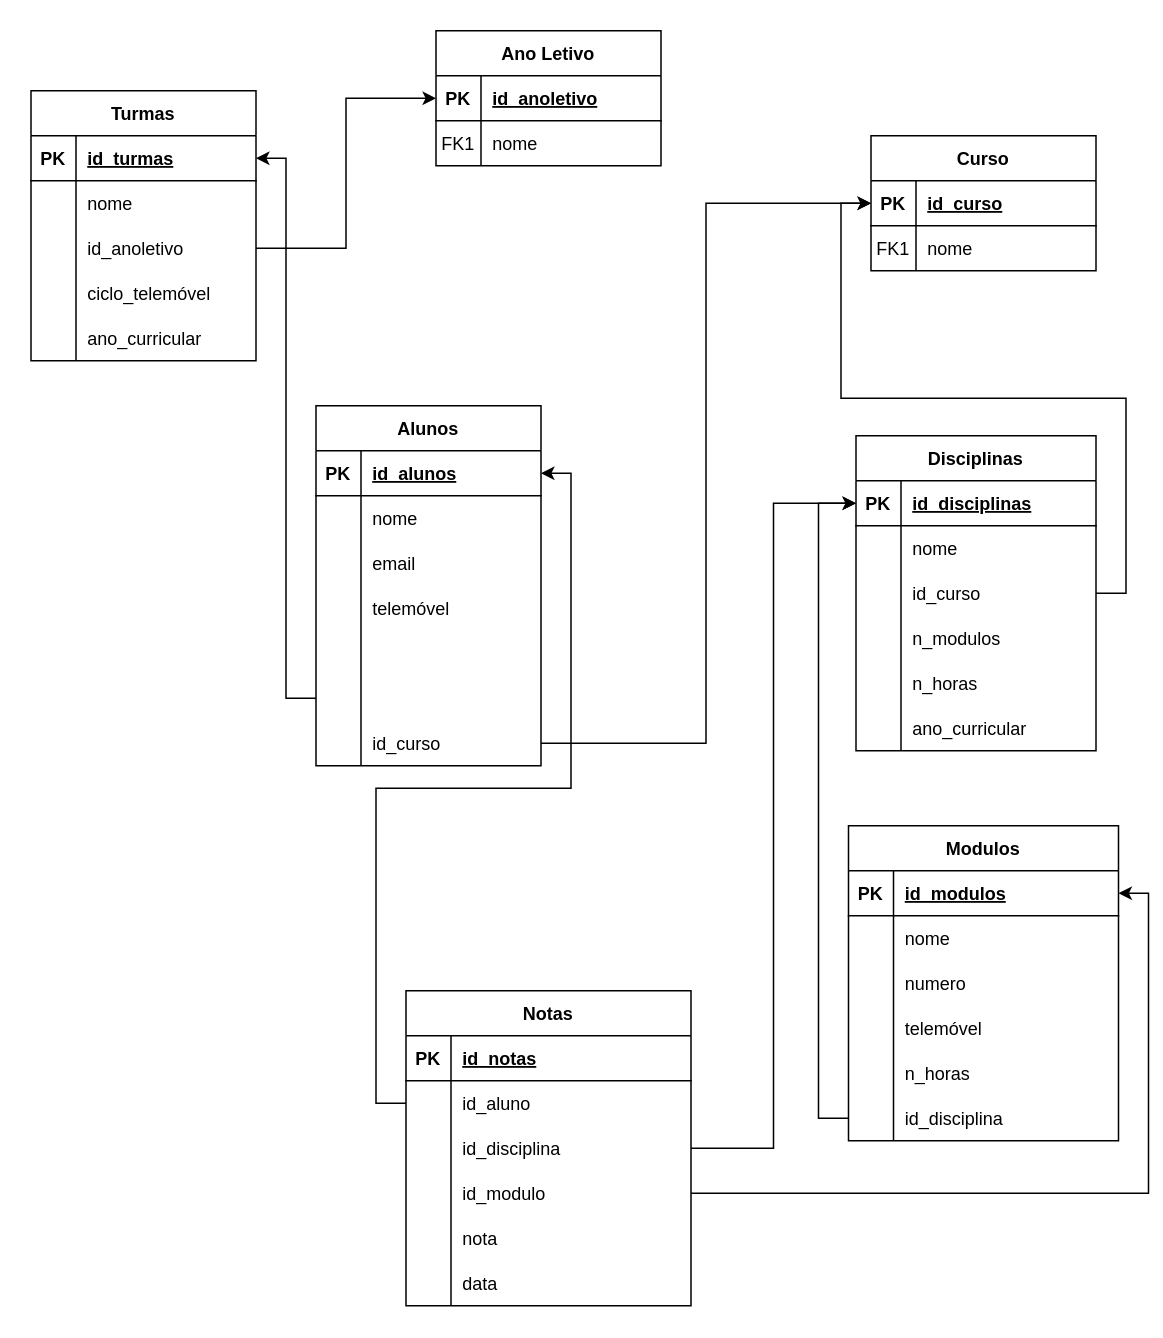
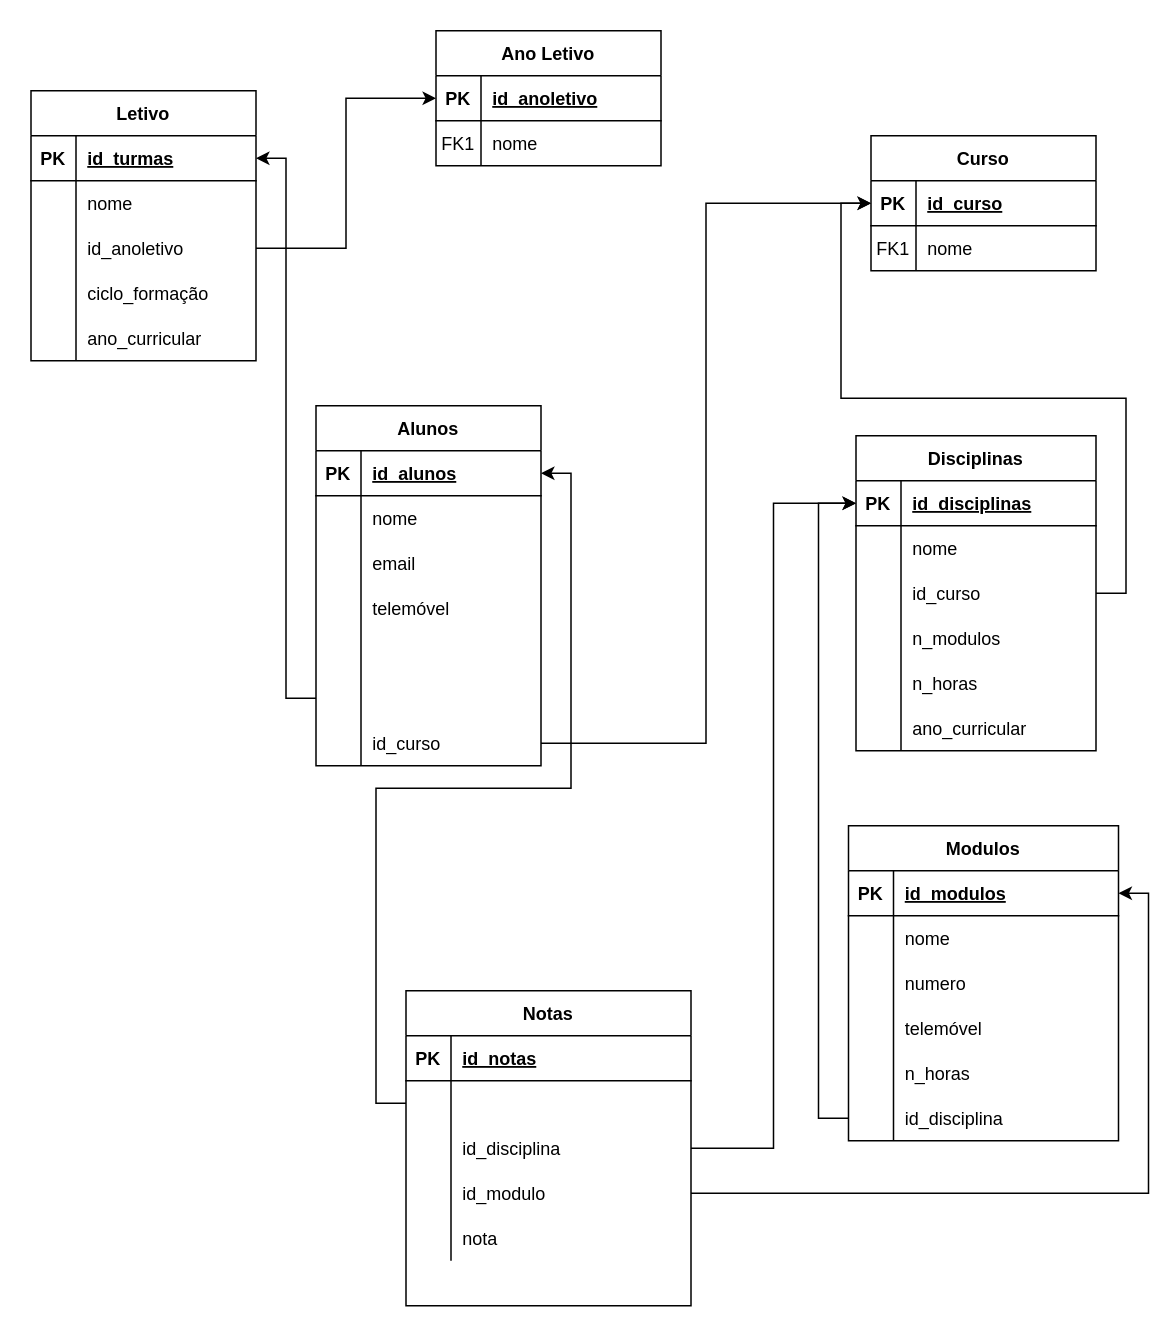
node "Turmas": label "Turmas" -> "Letivo"
node "ciclo_telemóvel": label "ciclo_telemóvel" -> "ciclo_formação"
node "id_aluno": removed
node "data": removed
